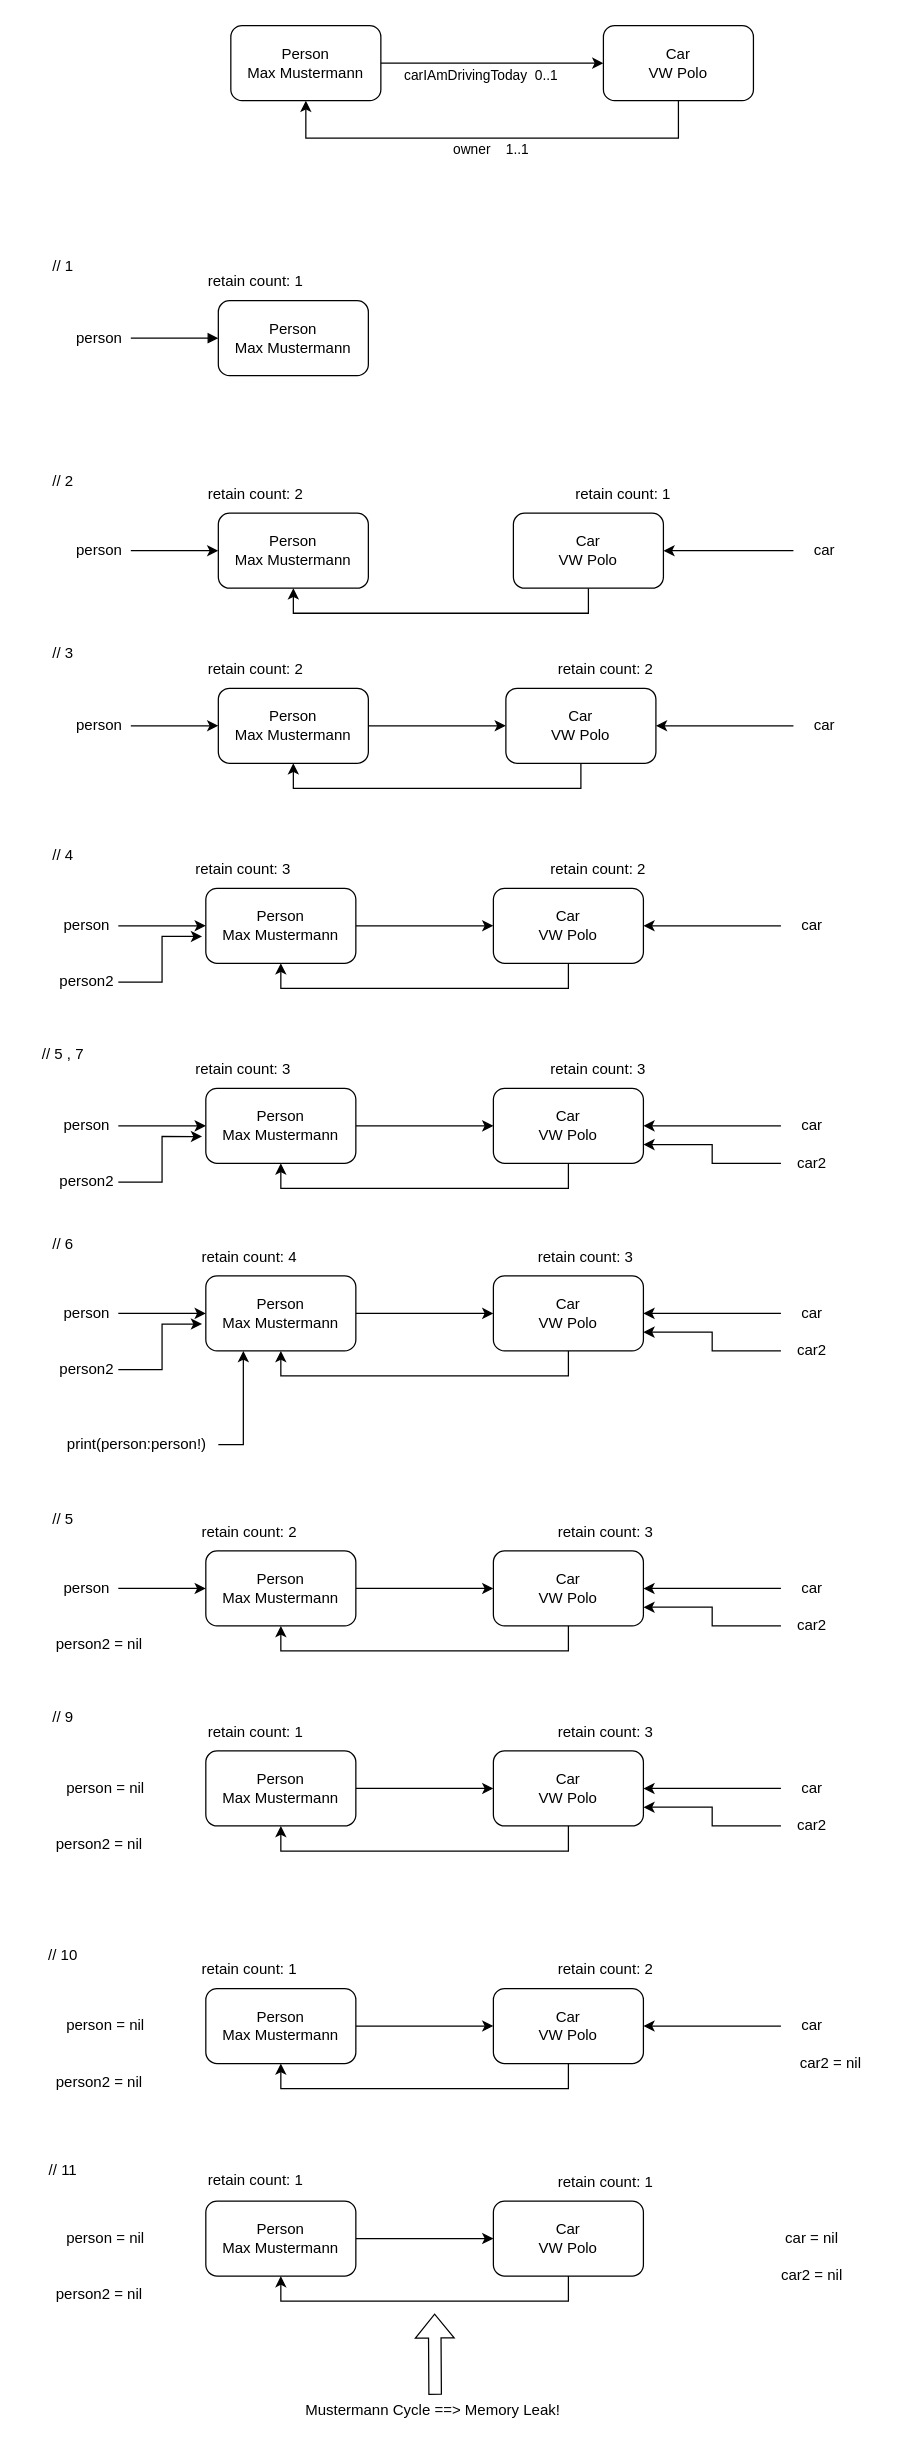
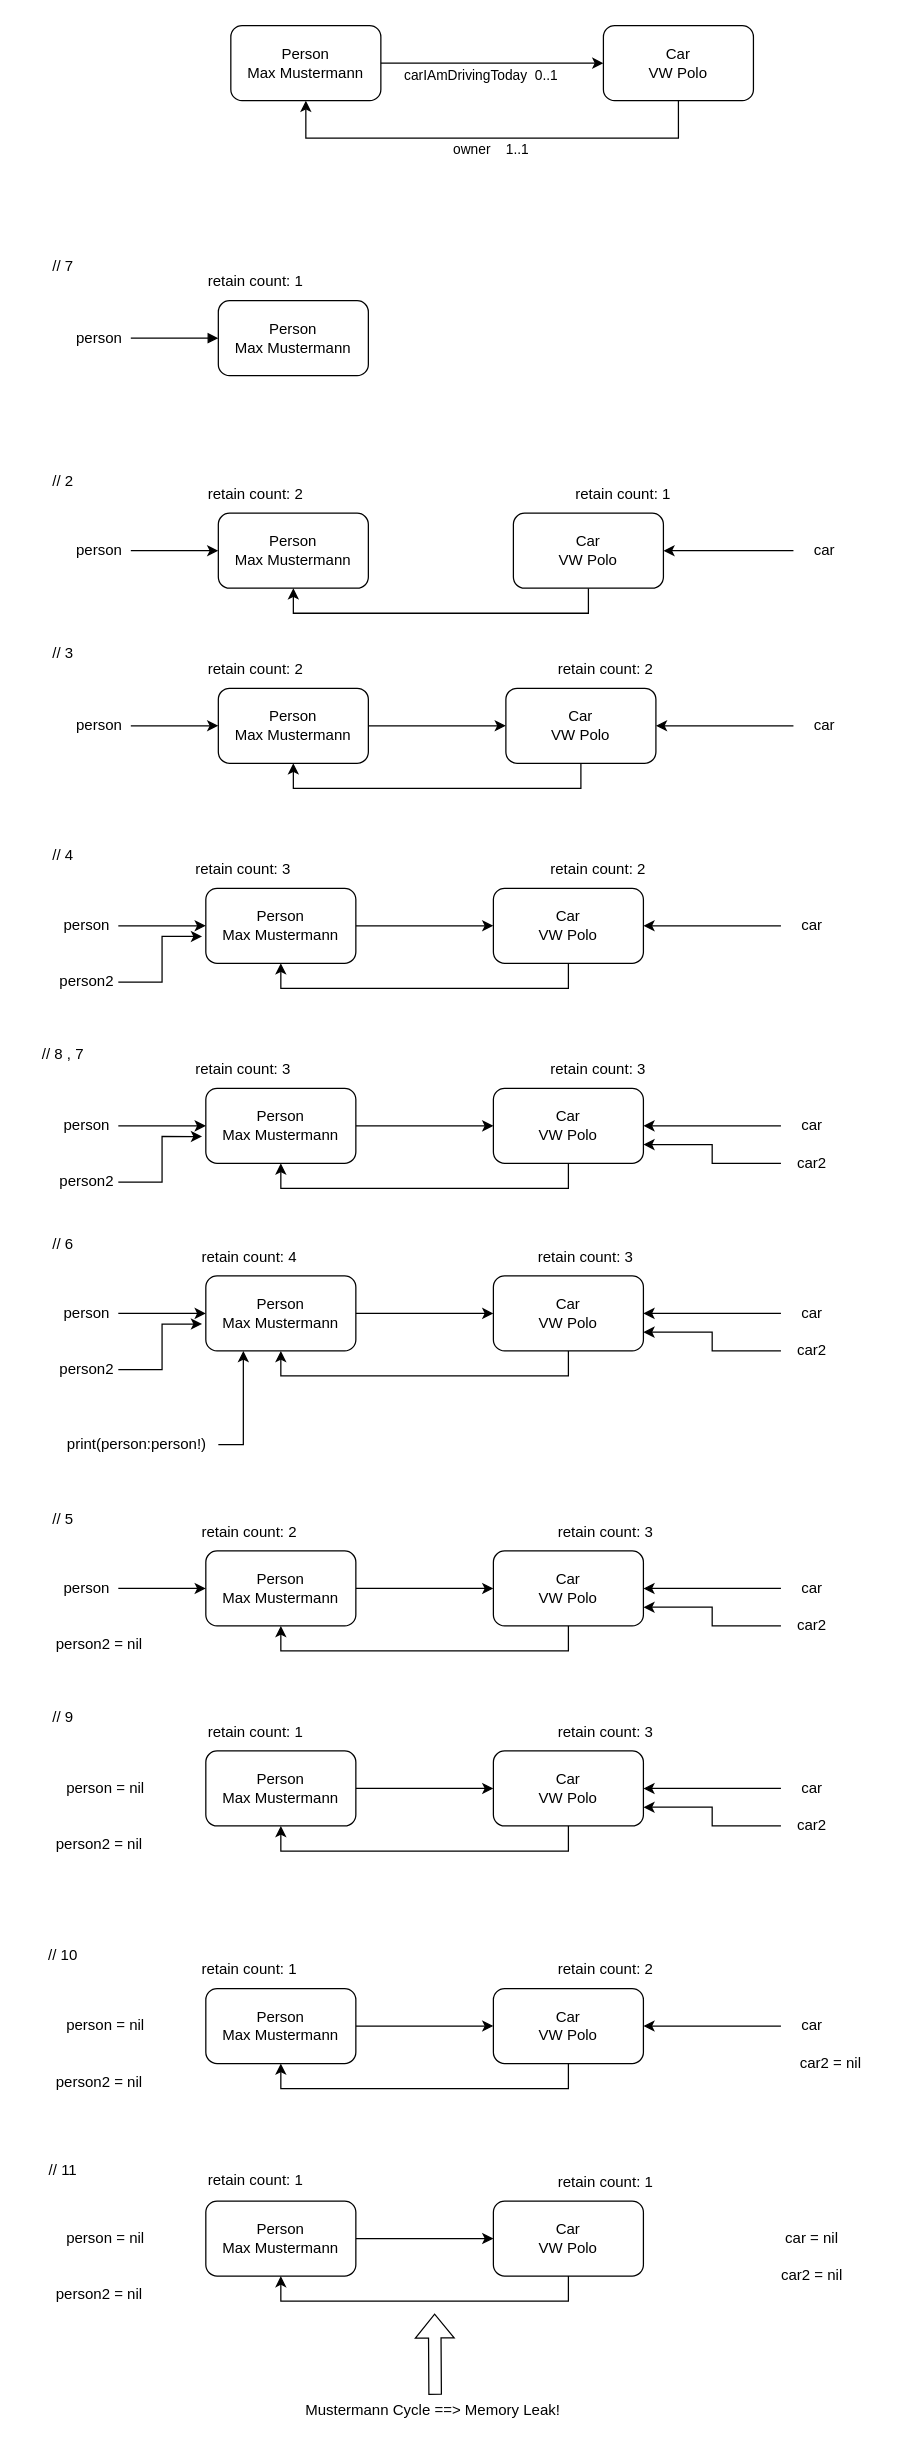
node "// 1": label "// 1" -> "// 7"
node "// 5 , 7": label "// 5 , 7" -> "// 8 , 7"
